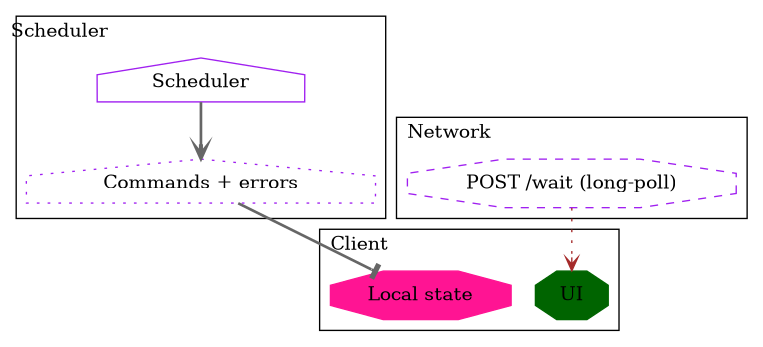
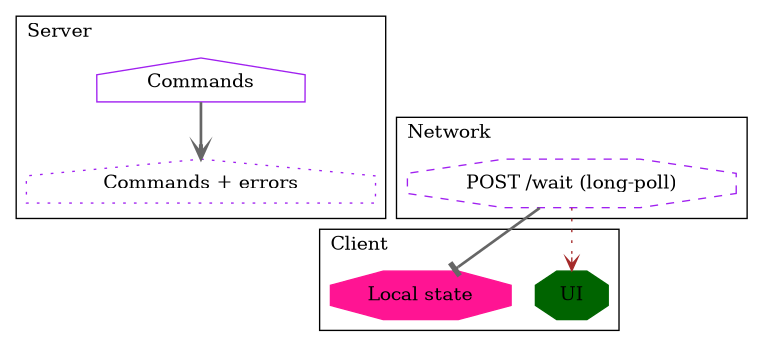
cluster "Scheduler": label "Scheduler" -> "Server"
node "Scheduler": label "Scheduler" -> "Commands"
edge "Commands + errors" -> "Local state": now "POST /wait (long-poll)" -> "Local state"
